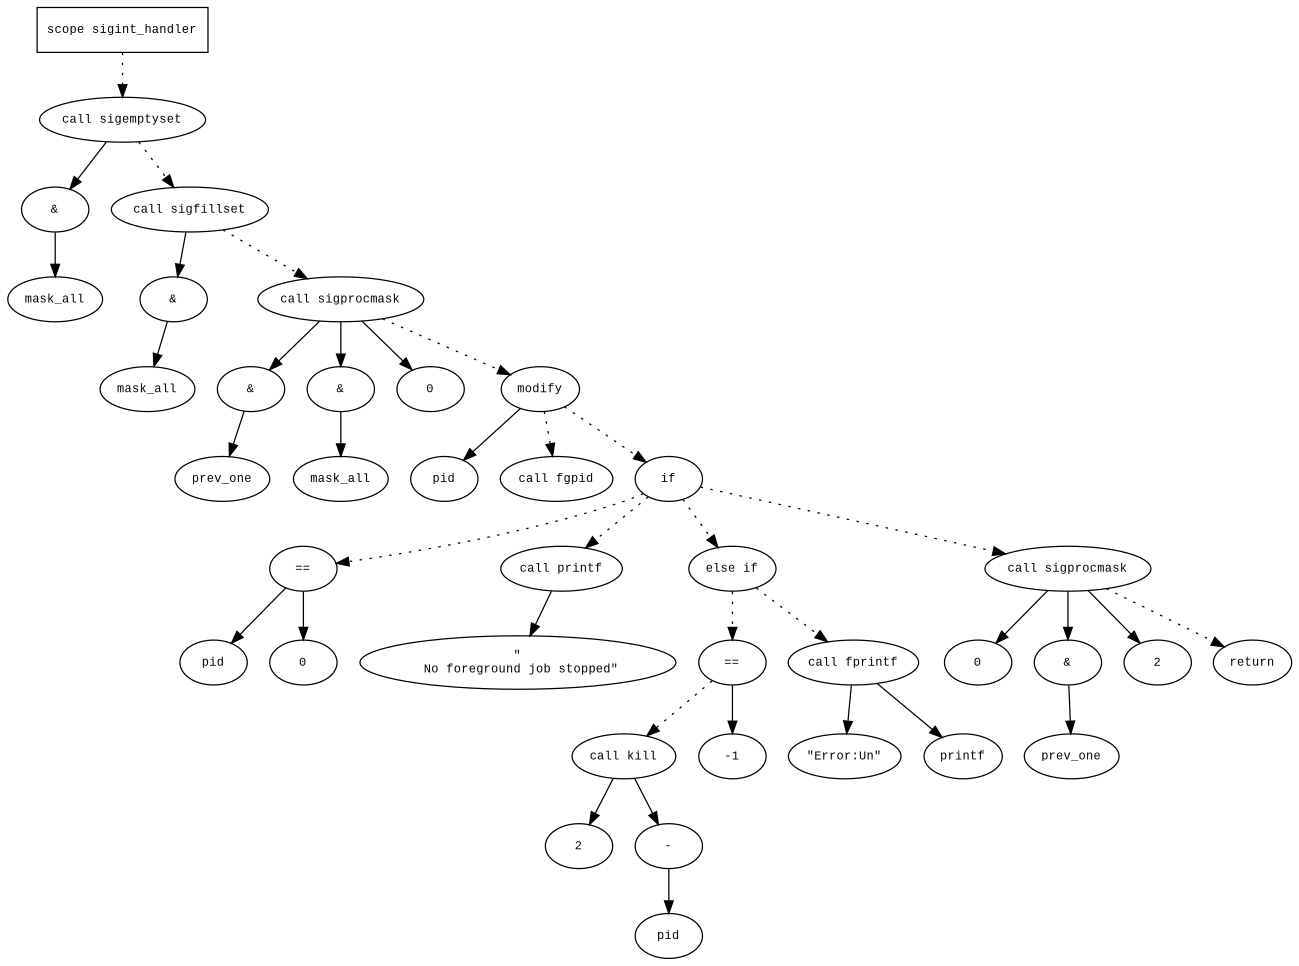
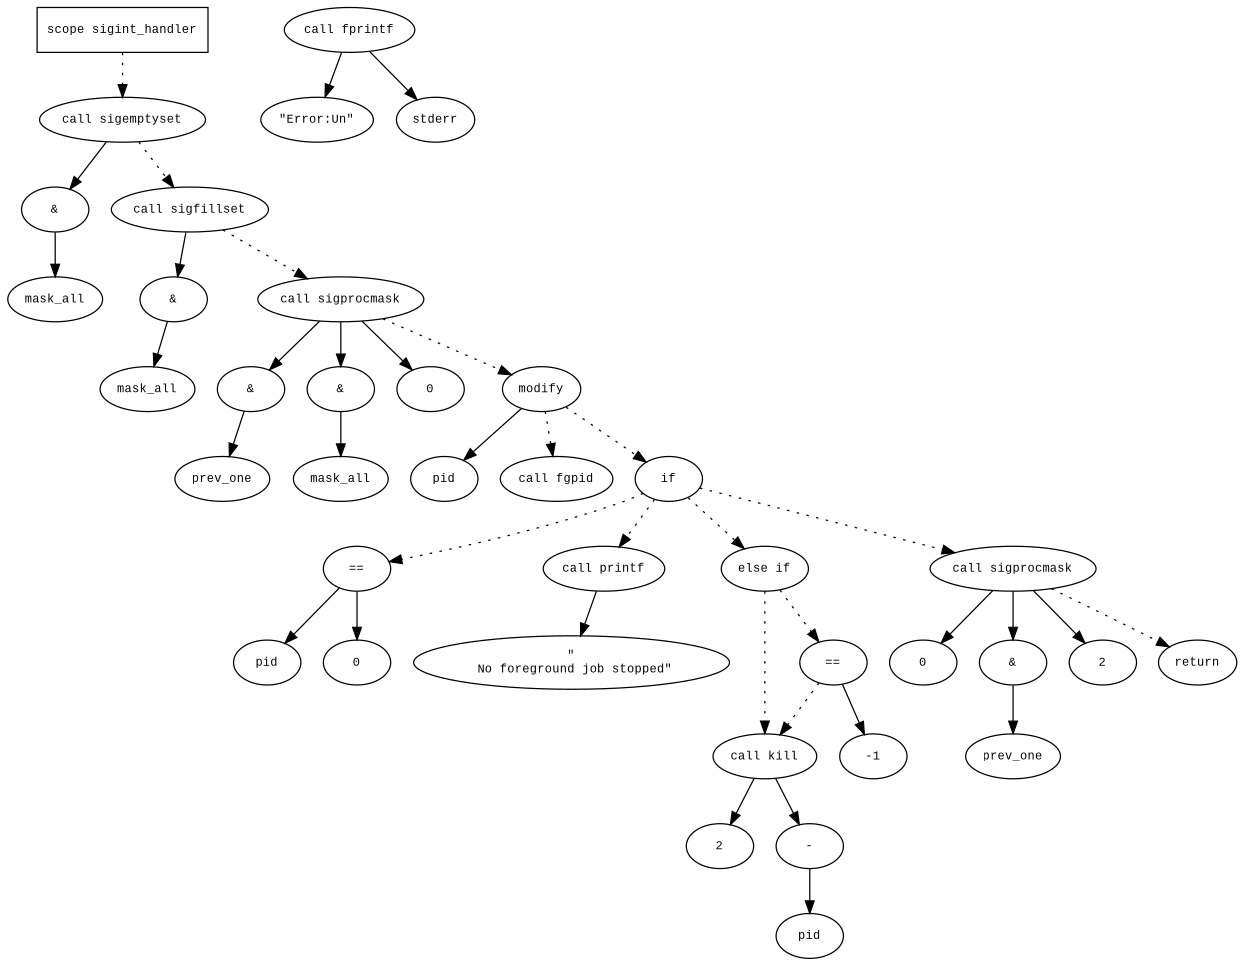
edge "else if" -> "call fprintf": now "else if" -> "call kill"
node "printf": label "printf" -> "stderr"
